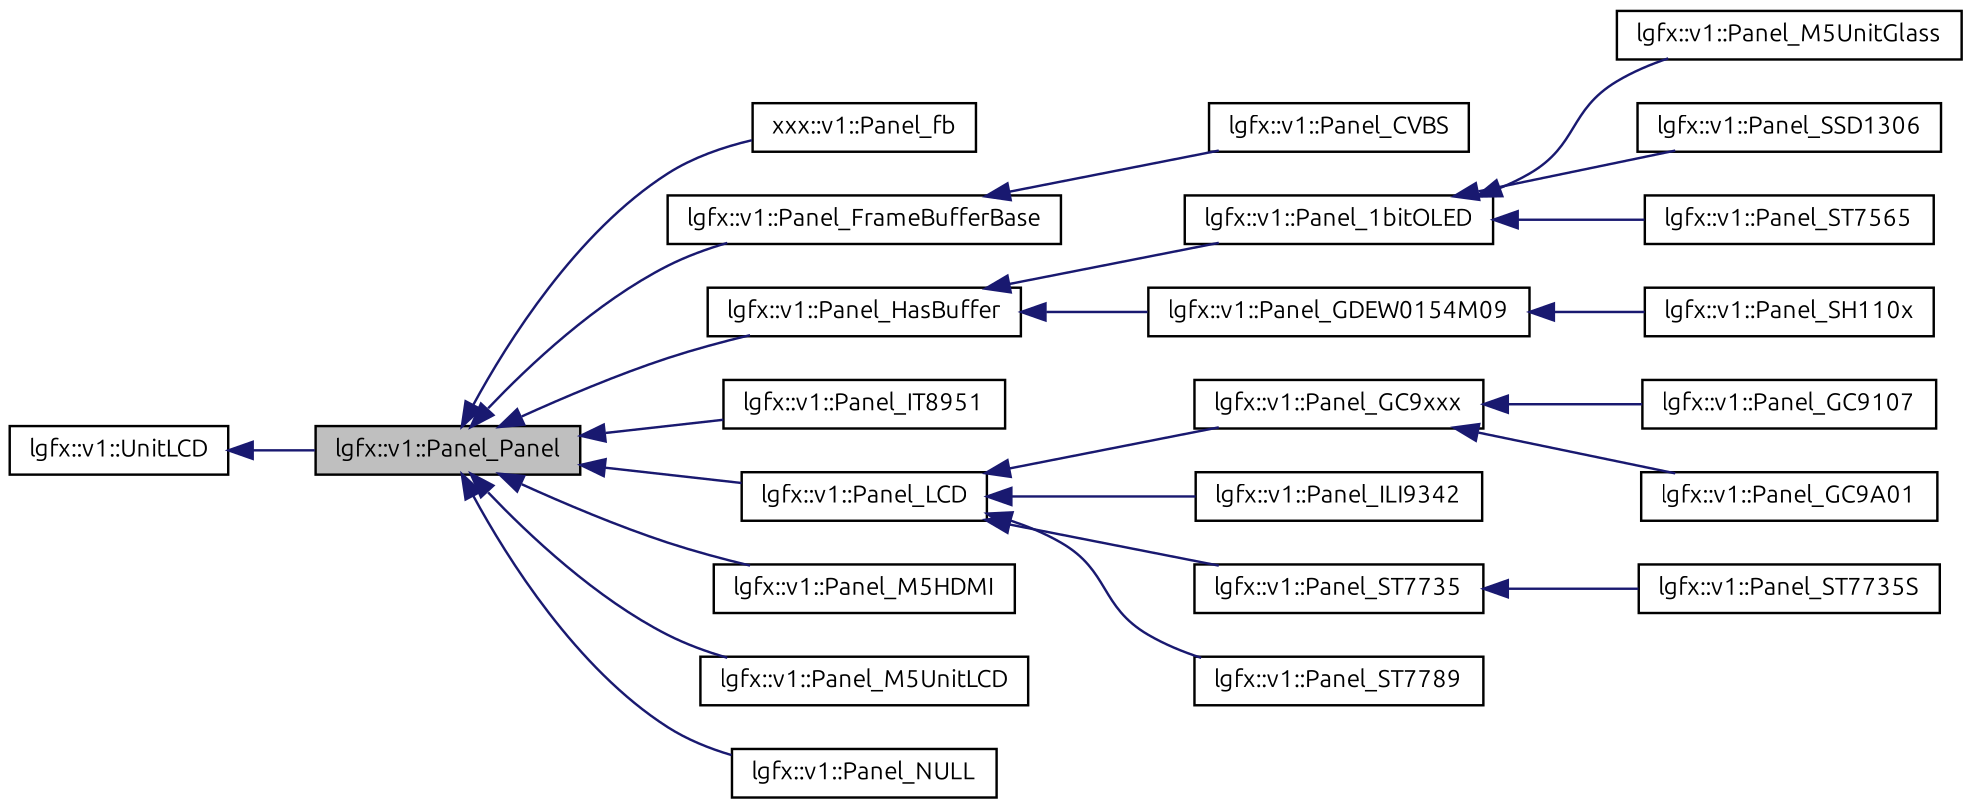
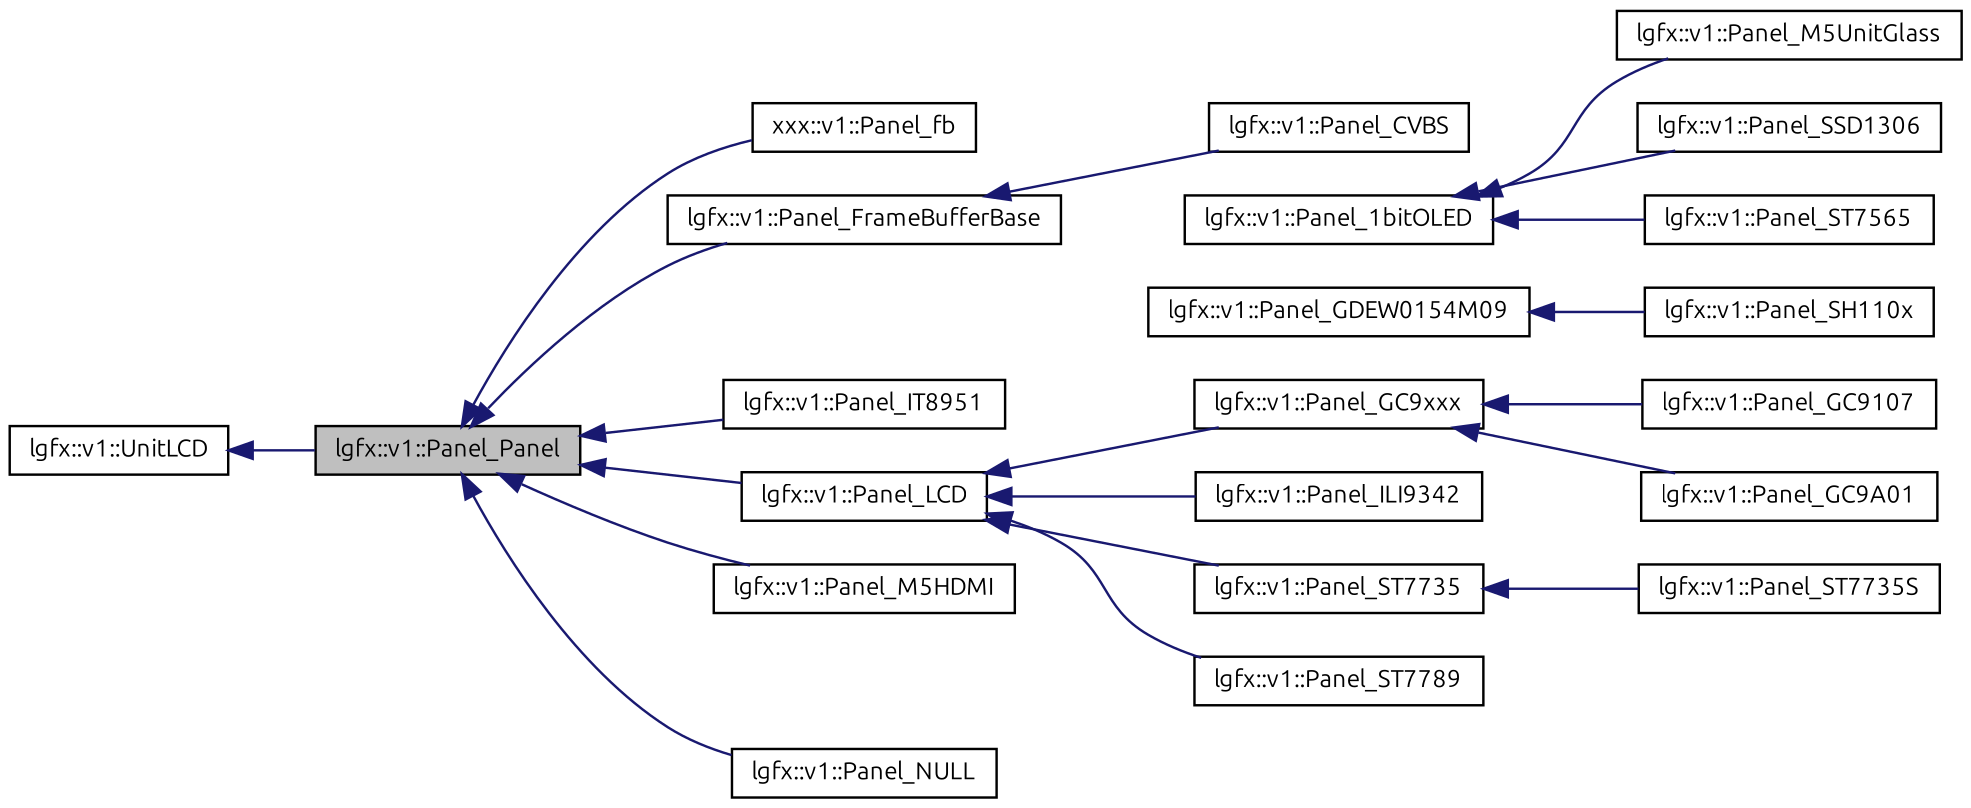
node "lgfx::v1::Panel_HasBuffer": removed
node "lgfx::v1::Panel_M5UnitLCD": removed
